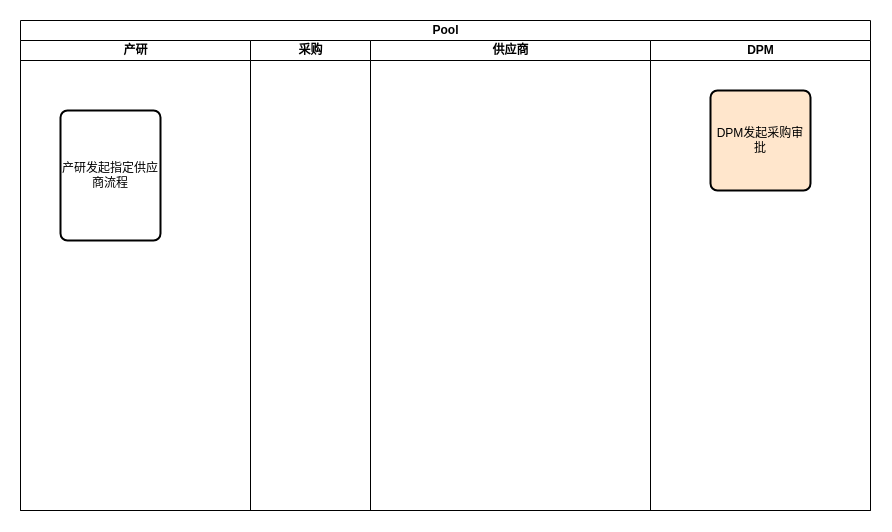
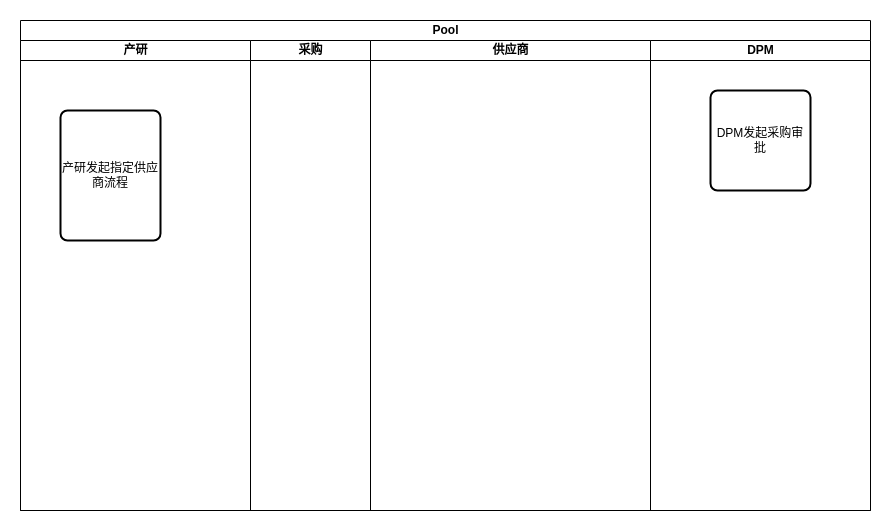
node "DPM发起采购审批": fillcolor #ffe6cc -> #ffffff
